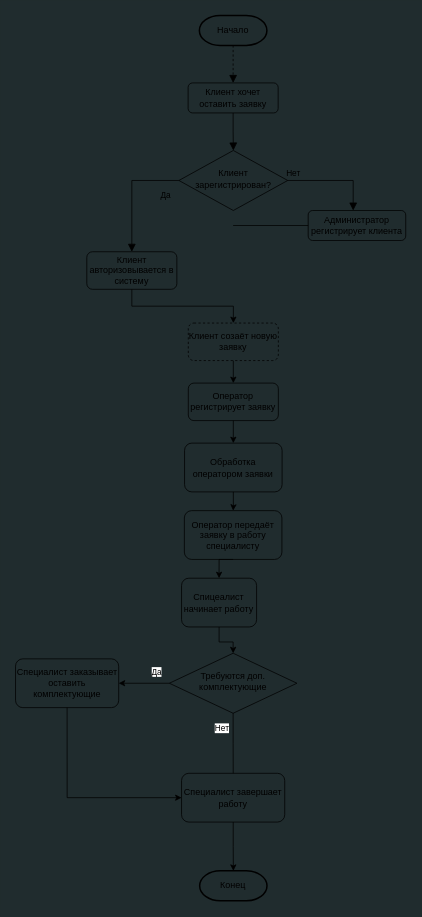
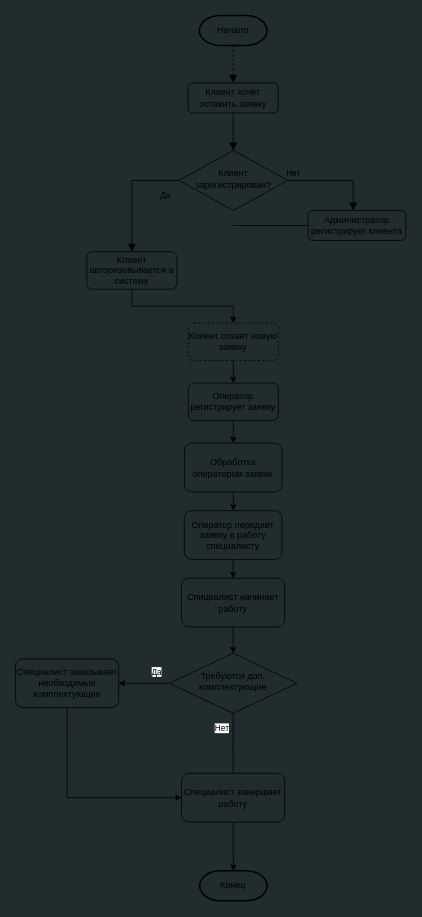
node "Спицеалист начинает работу": size 75x49 -> 103x49
node "Специалист заказывает оставить комплектующие": label "Специалист заказывает оставить комплектующие" -> "Специалист заказывает необходимые комплектующие"
